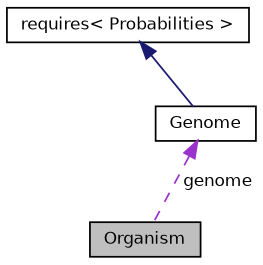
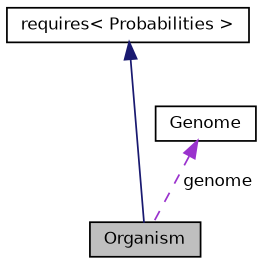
edge "Genome" -> "requires< Probabilities >": now "Organism" -> "requires< Probabilities >"
